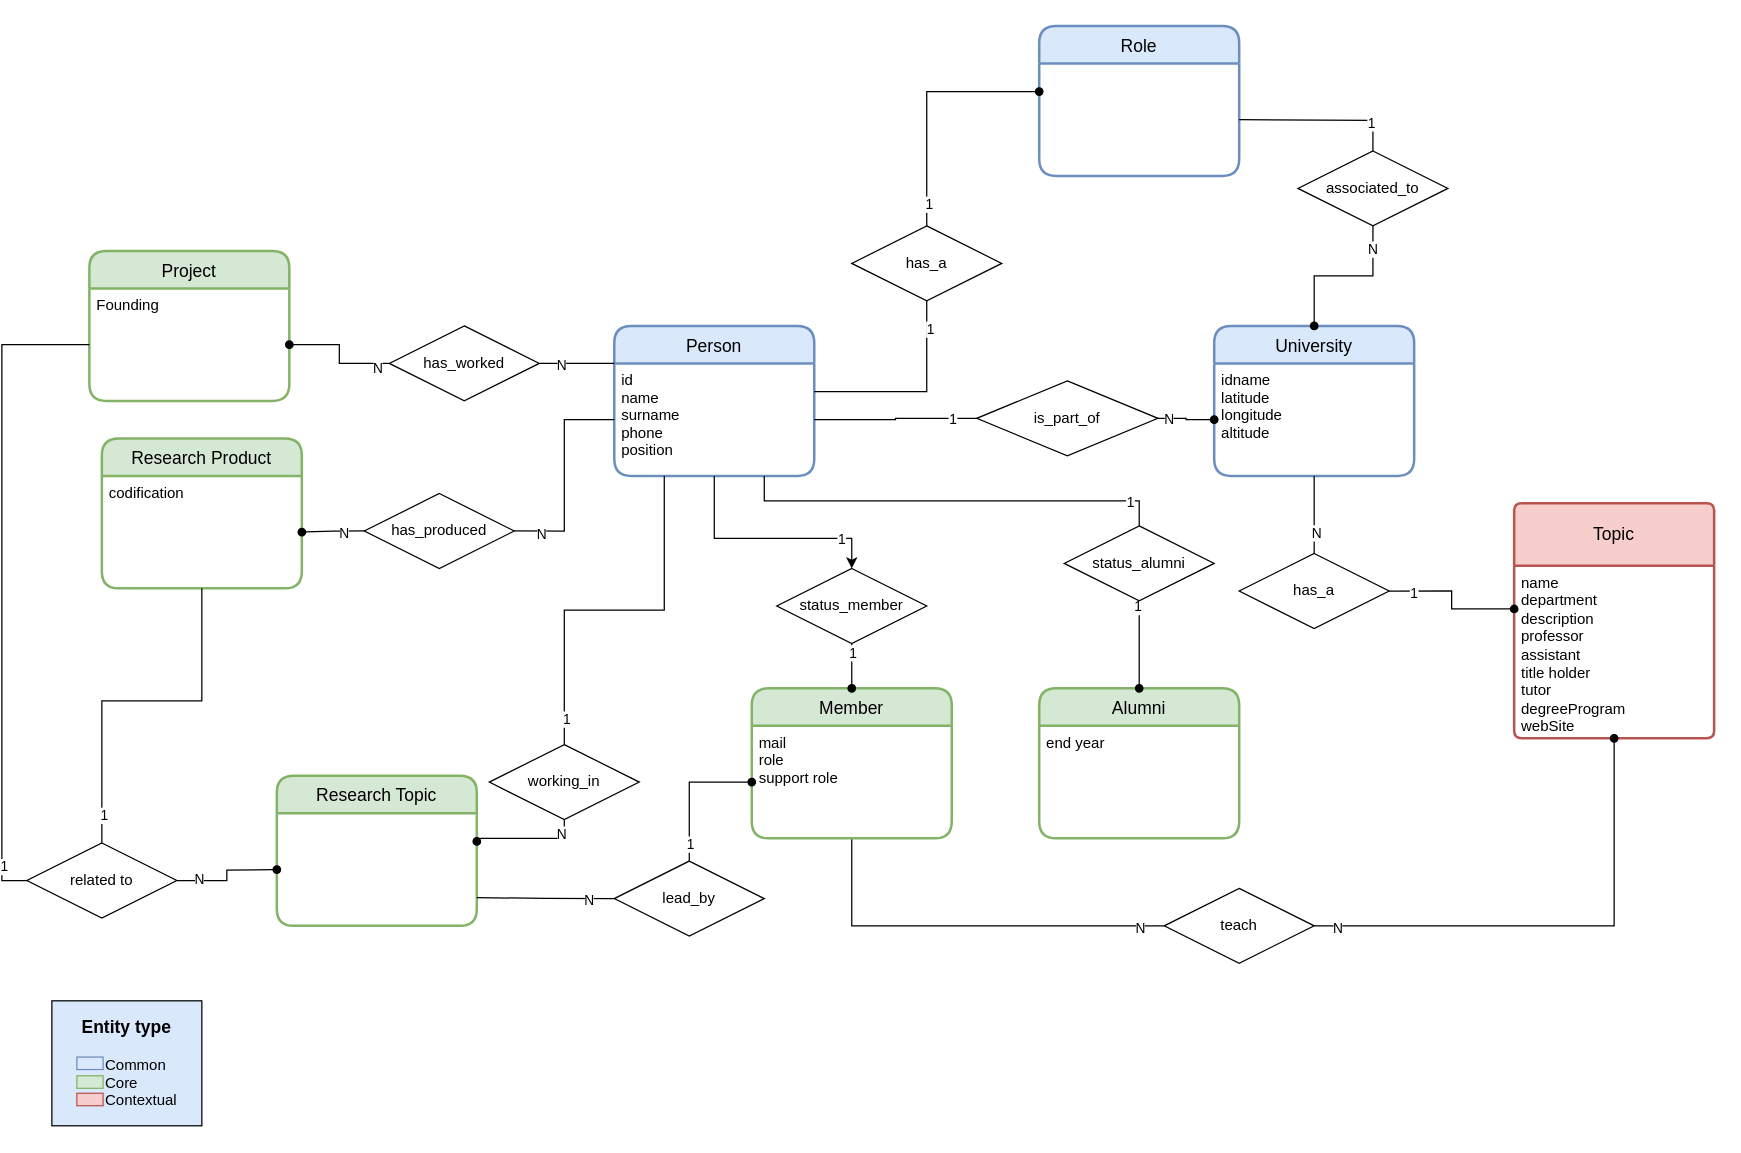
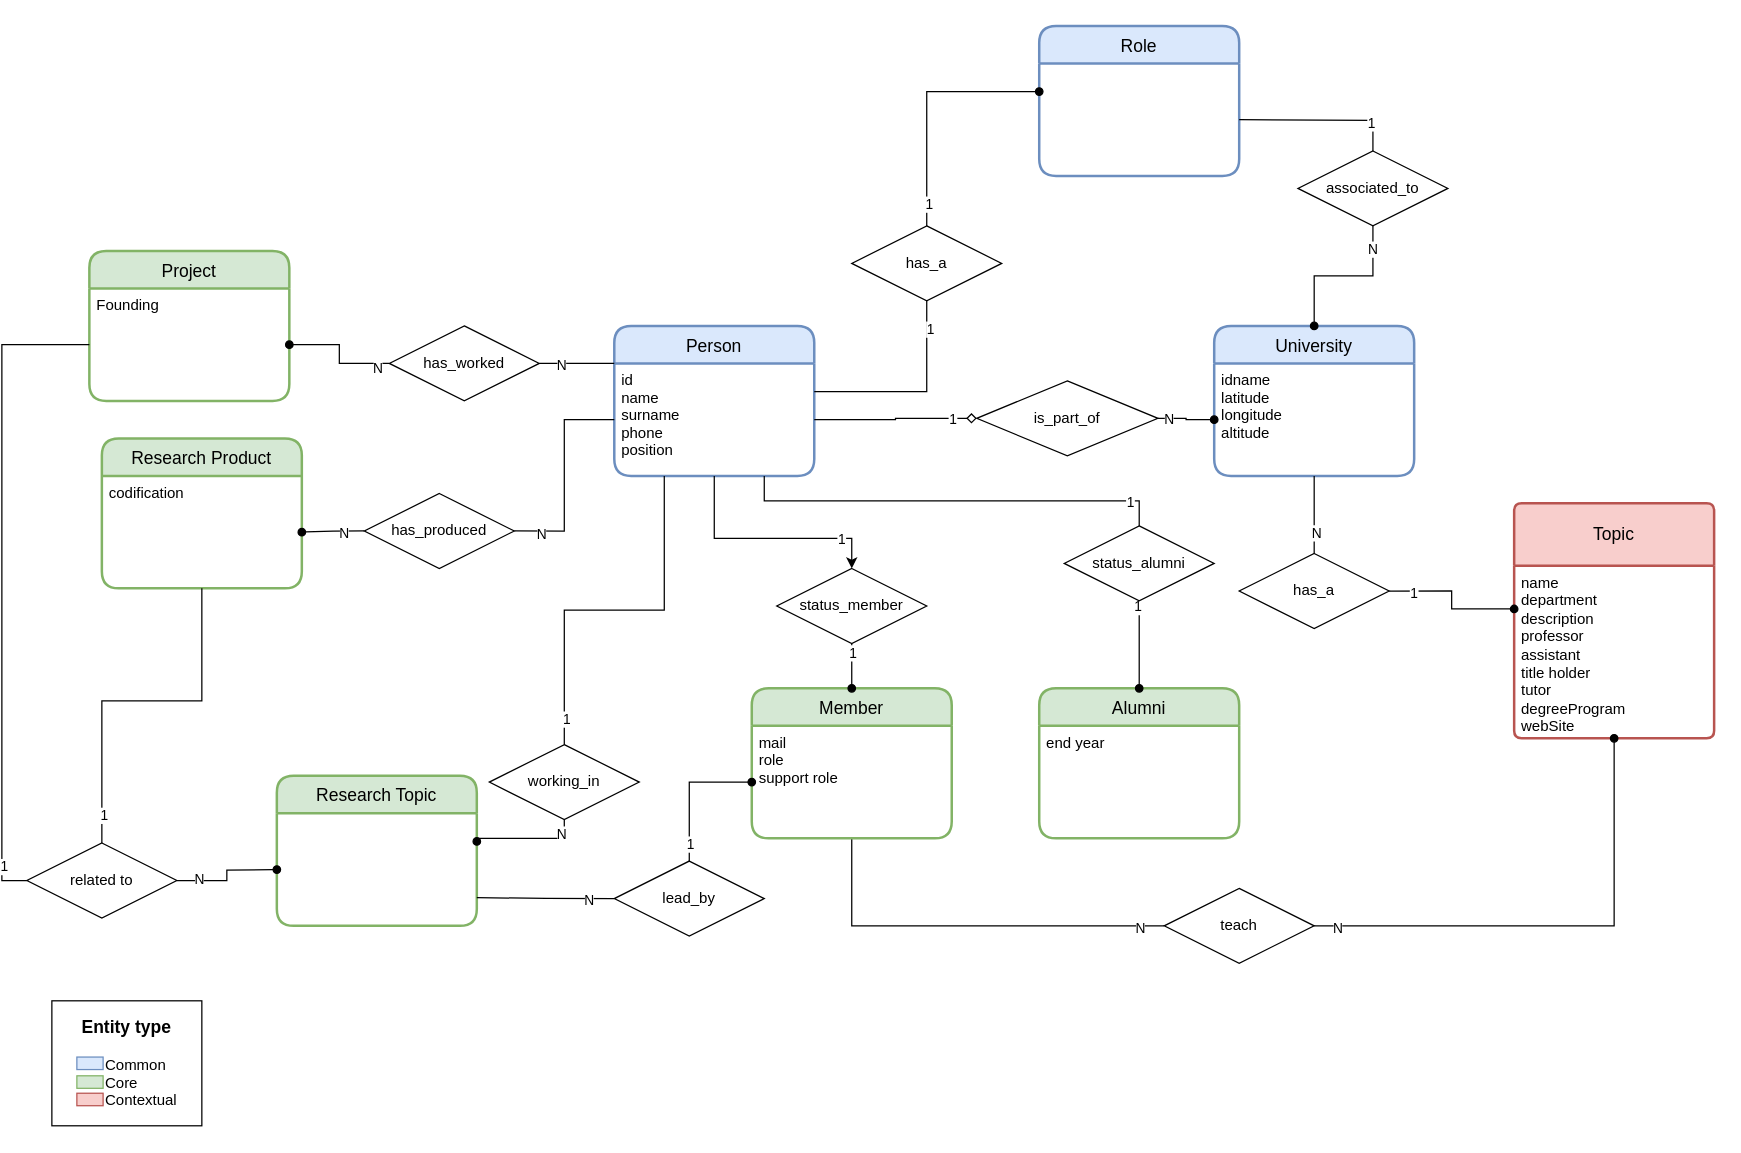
edge "is_part_of" -- "id name surname phone position": arrowhead none -> diamond
node "Entity type Common Core Contextual": fillcolor #dae8fc -> #ffffff
